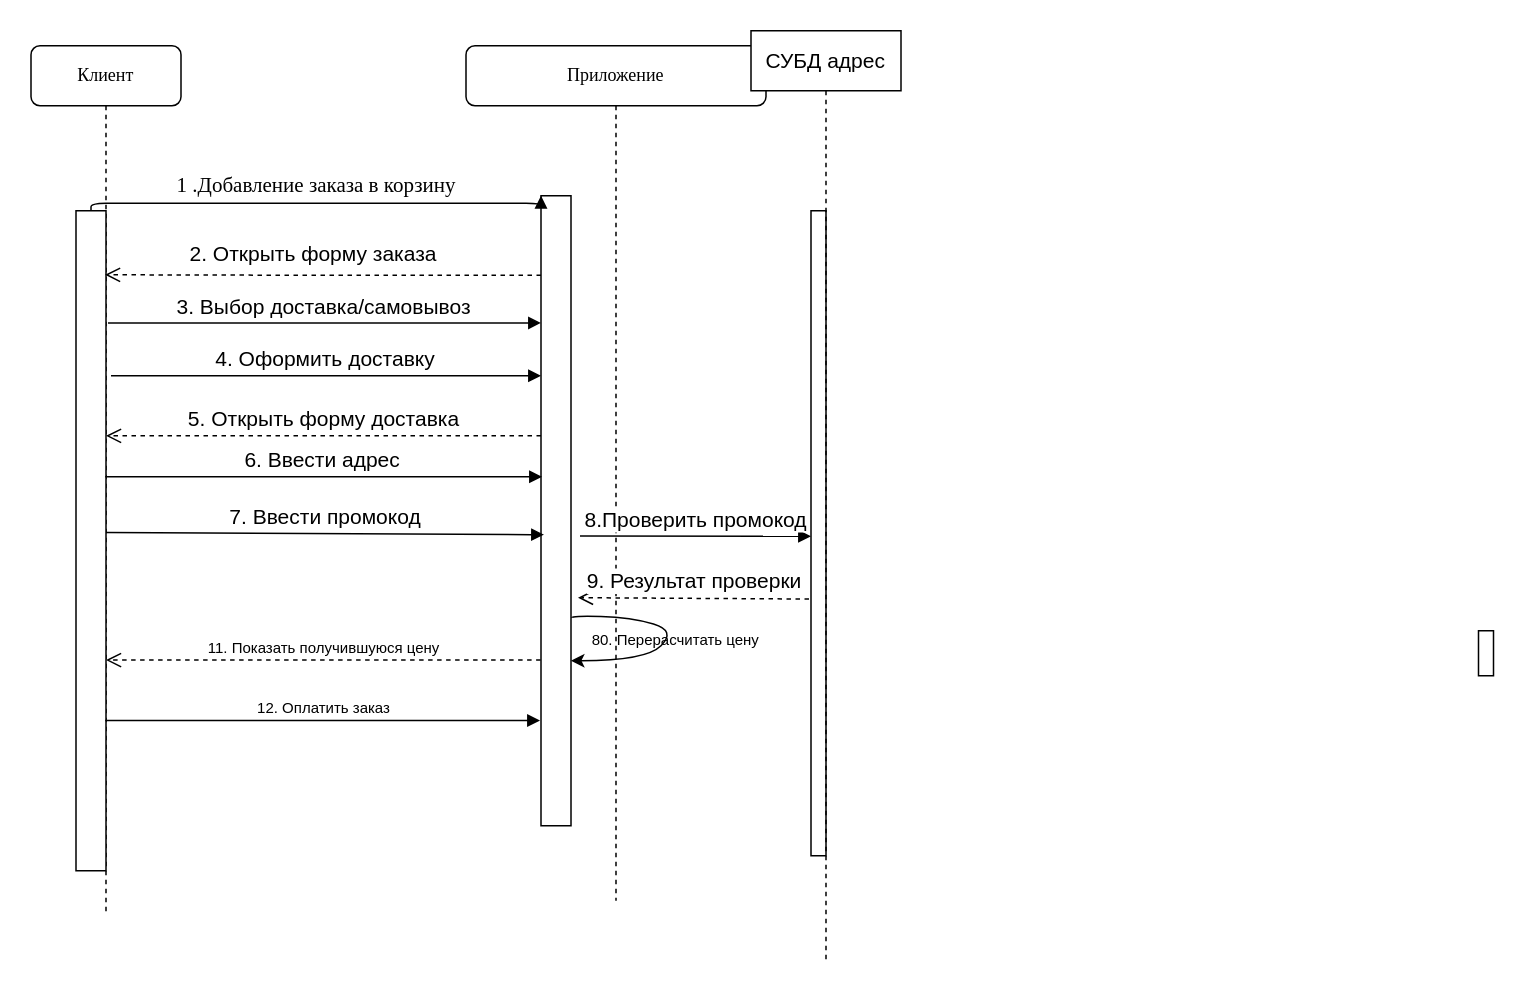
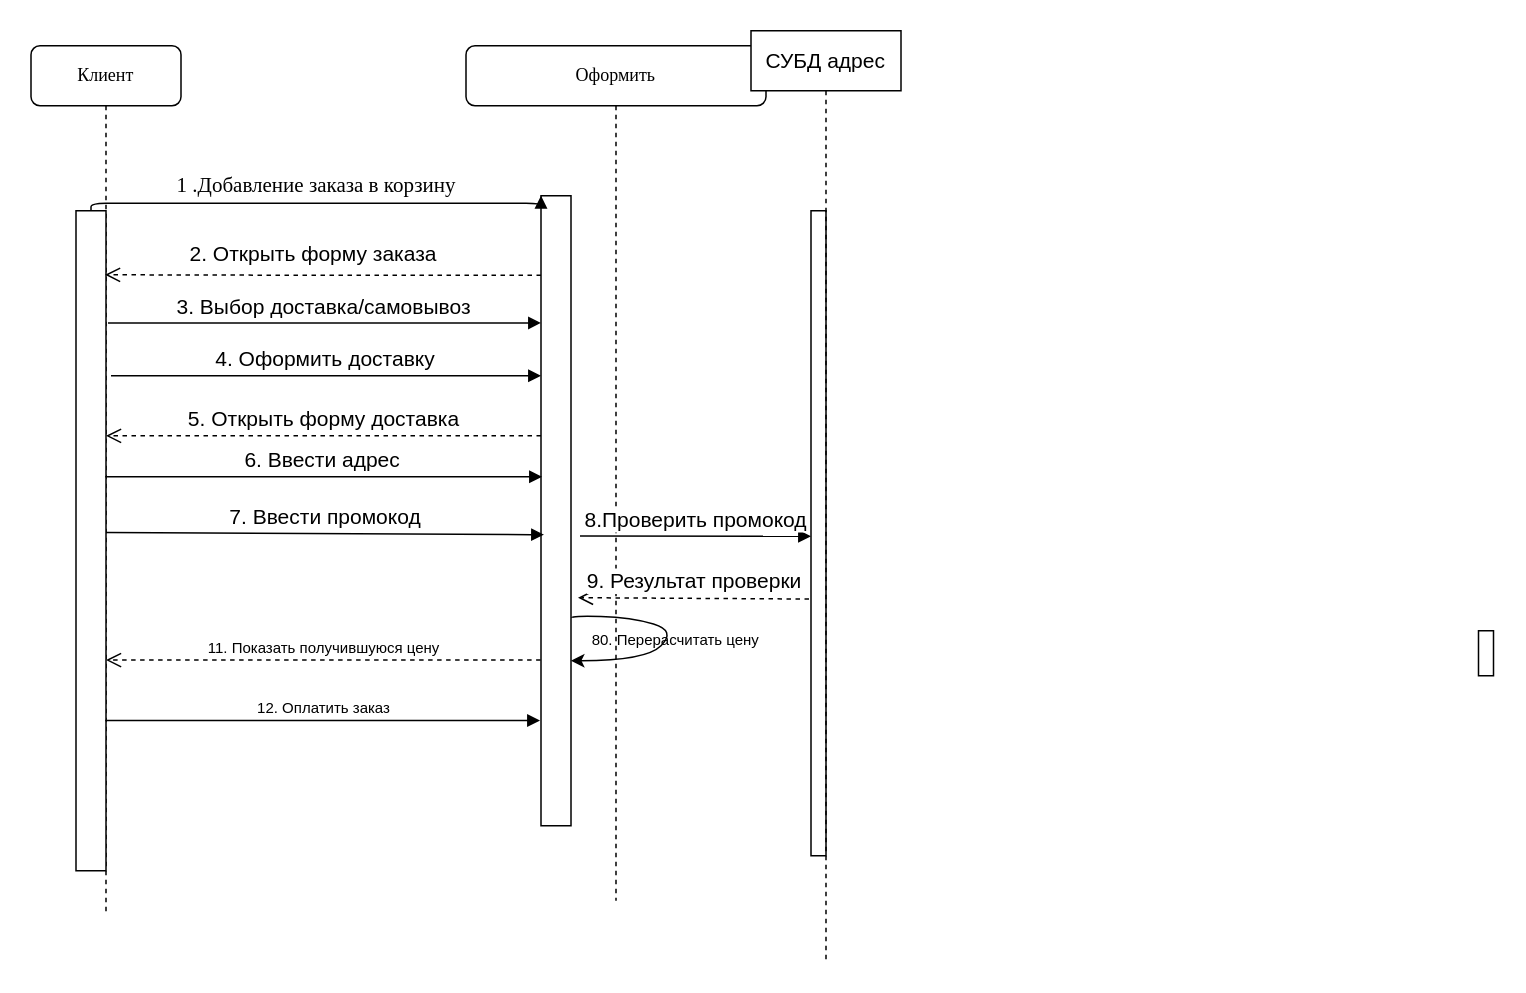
node "Приложение": label "Приложение" -> "Оформить"
